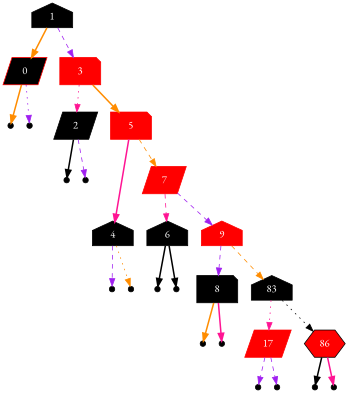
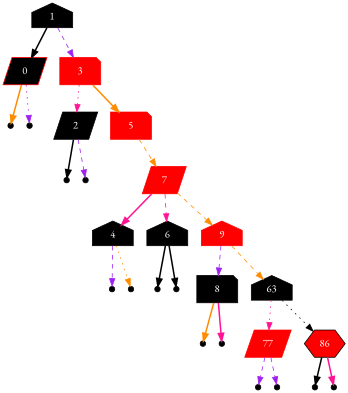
edge "1" -> "0": color darkorange -> black
edge "5" -> "4": now "7" -> "4"
edge "7" -> "9": color purple -> darkorange
node "83": label "83" -> "63"
node "17": label "17" -> "77"
